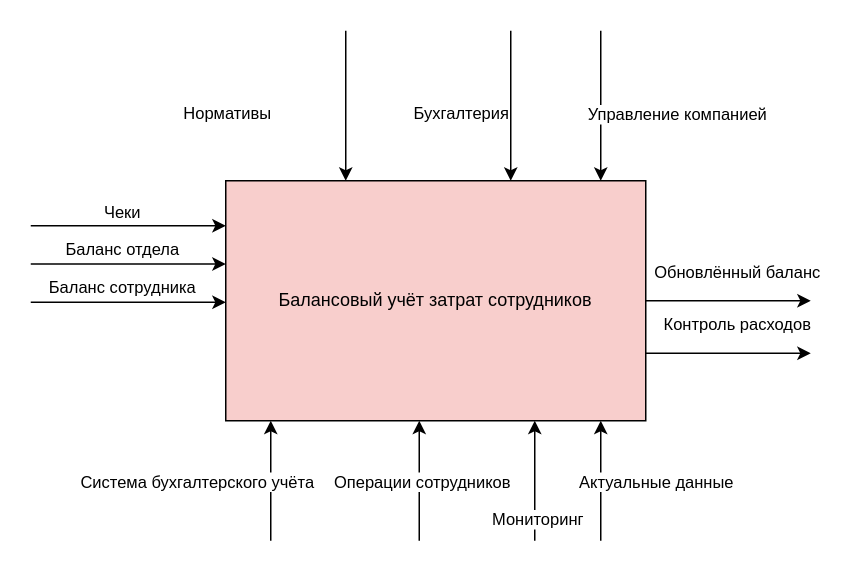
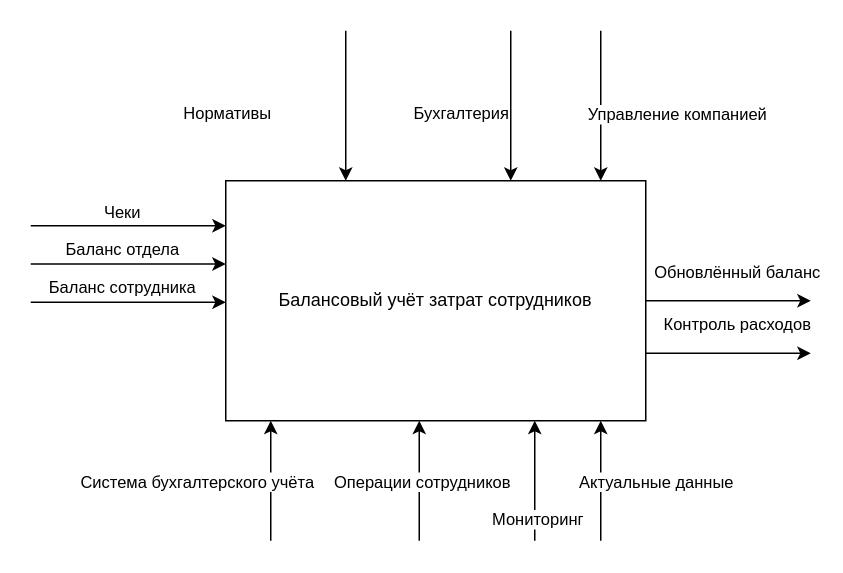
node "Балансовый учёт затрат сотрудников": fillcolor #f8cecc -> #ffffff
